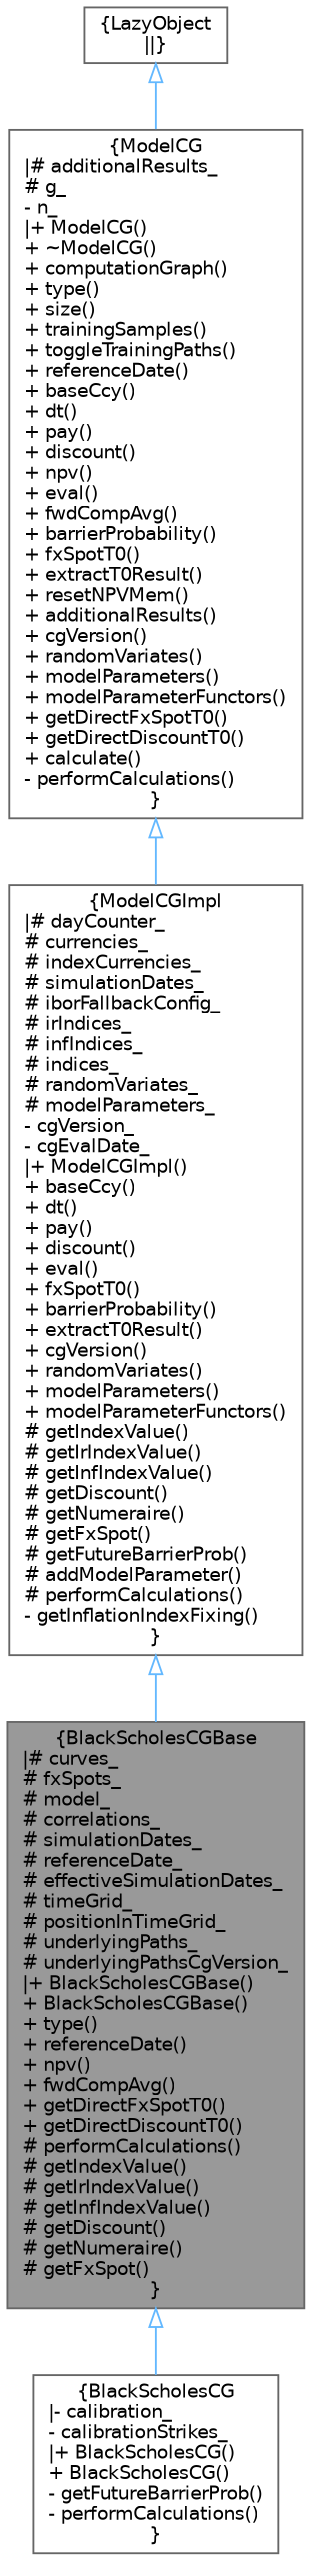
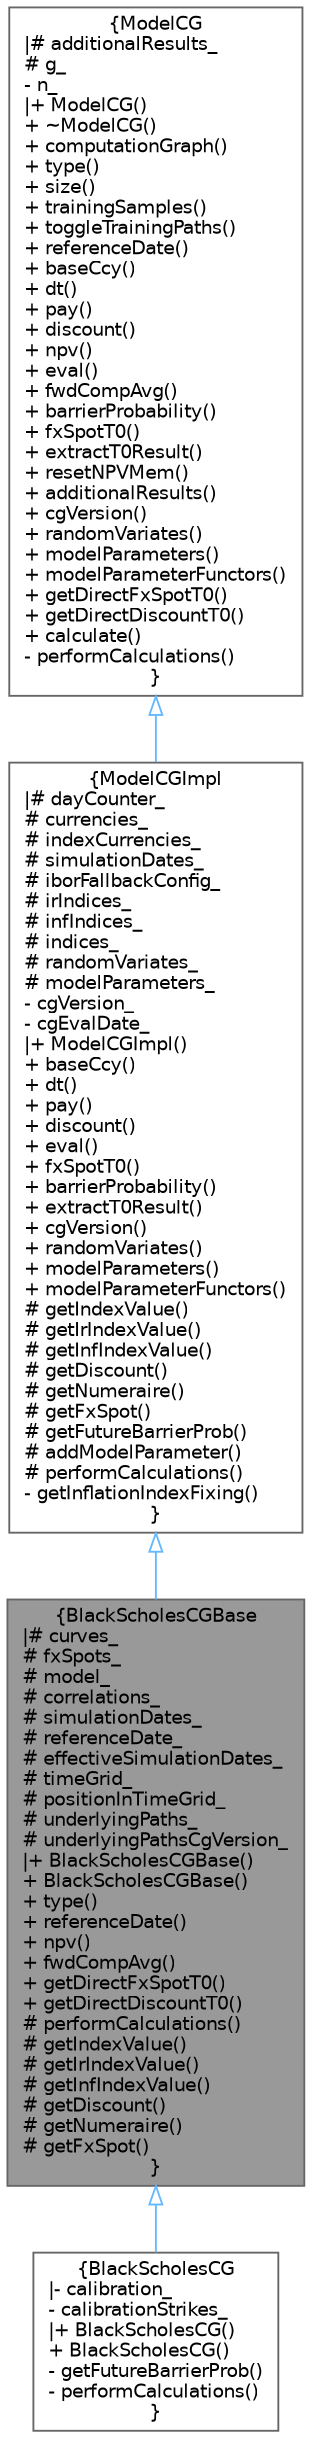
node "{LazyObject ||}": removed
